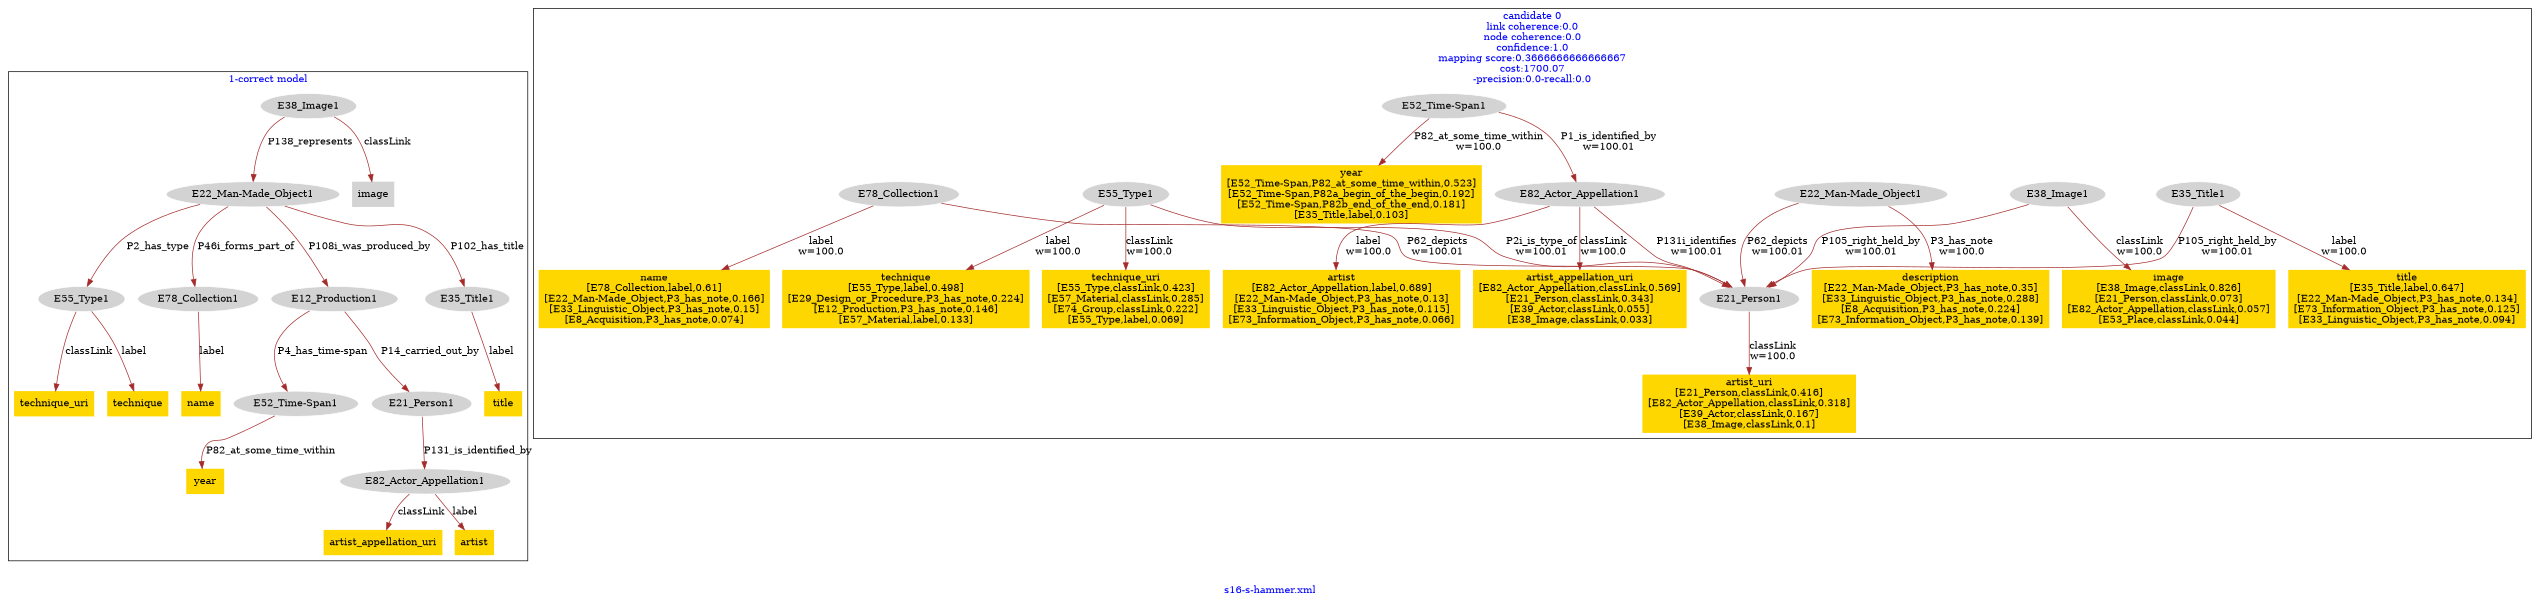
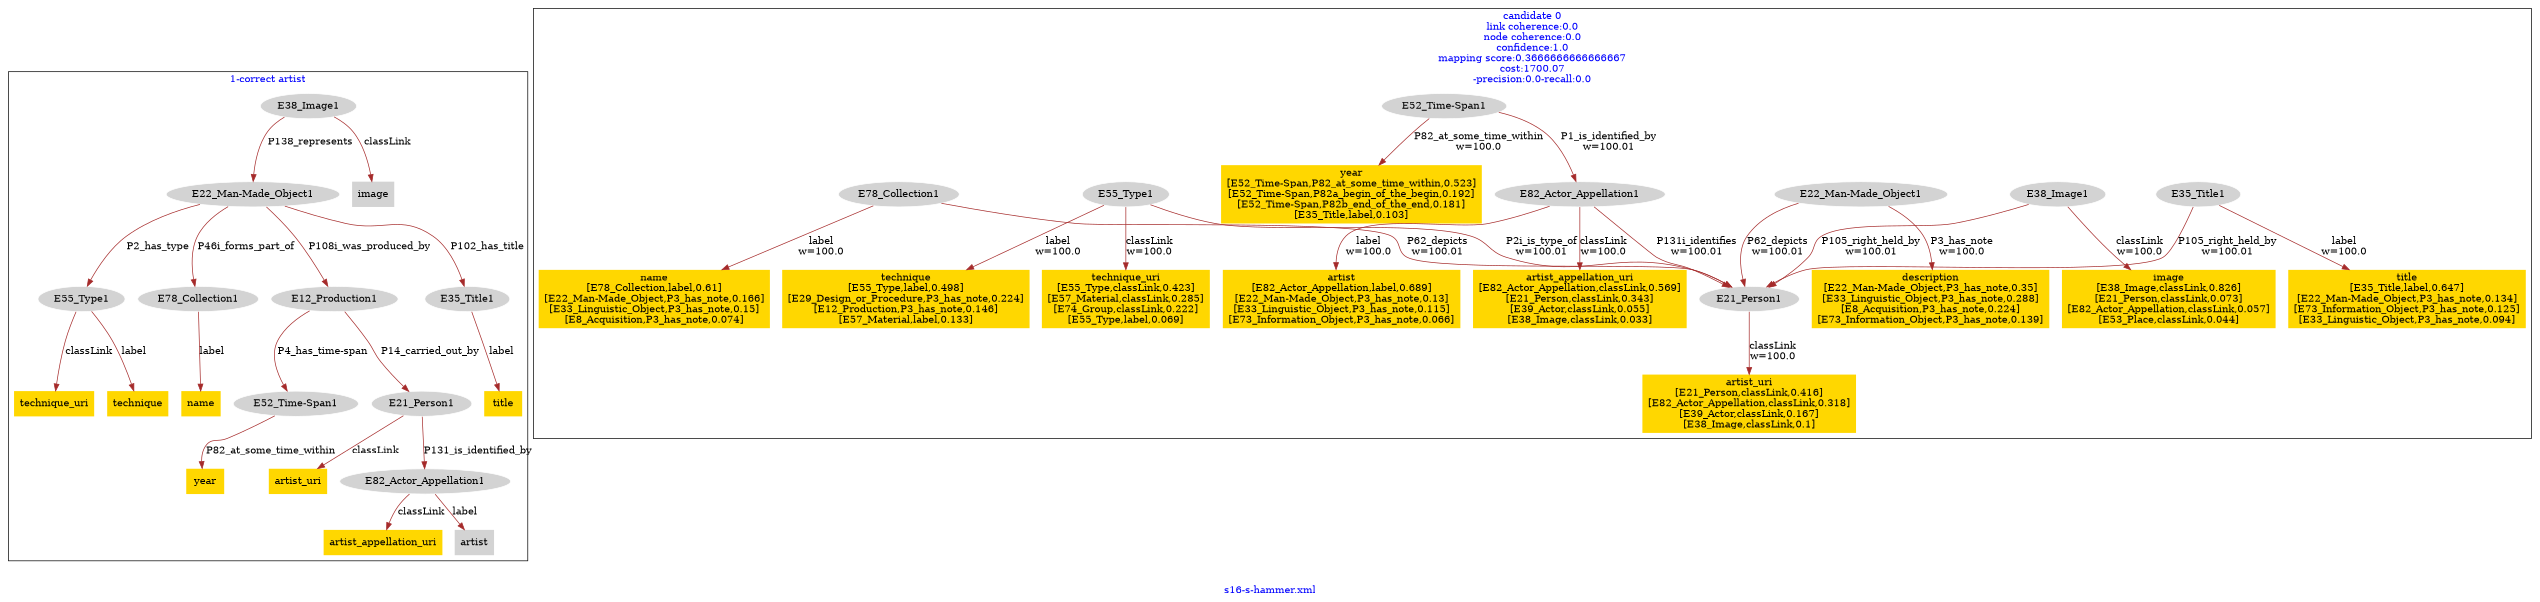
cluster "1-correct model": label "1-correct model" -> "1-correct artist"
node "artist_uri": added
node "artist": fillcolor gold -> lightgray
